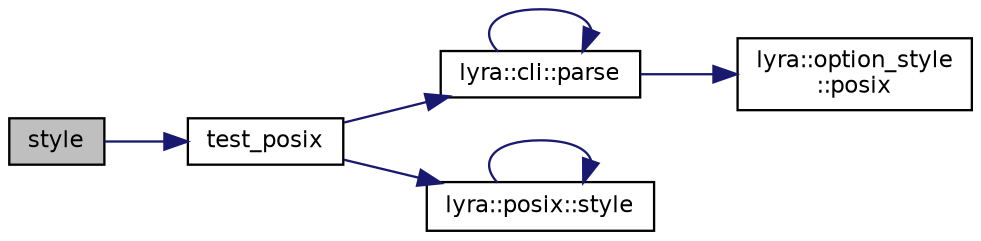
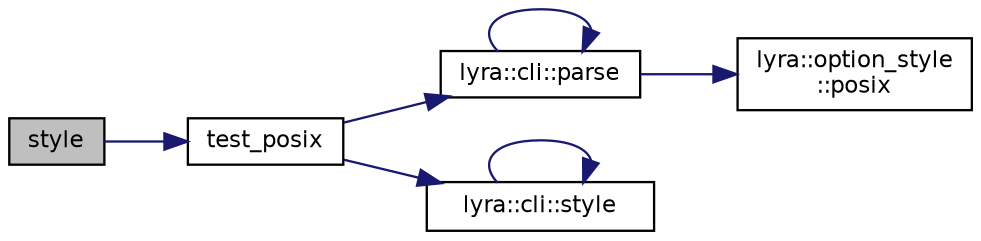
node "lyra::posix::style": label "lyra::posix::style" -> "lyra::cli::style"
